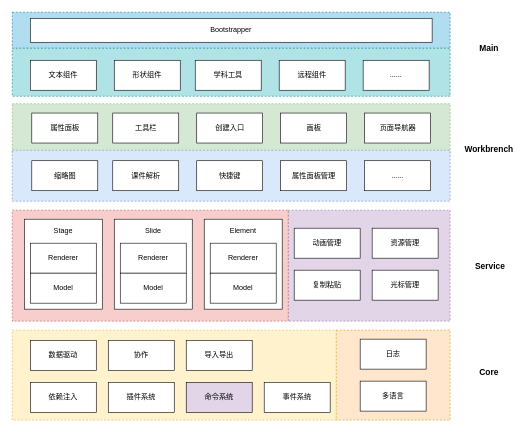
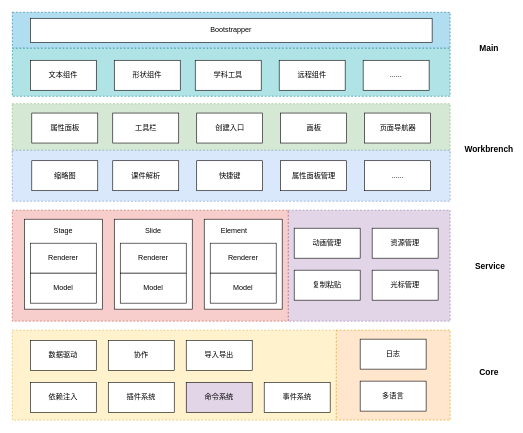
node "Element": moved (243, 231) -> (234, 231)
